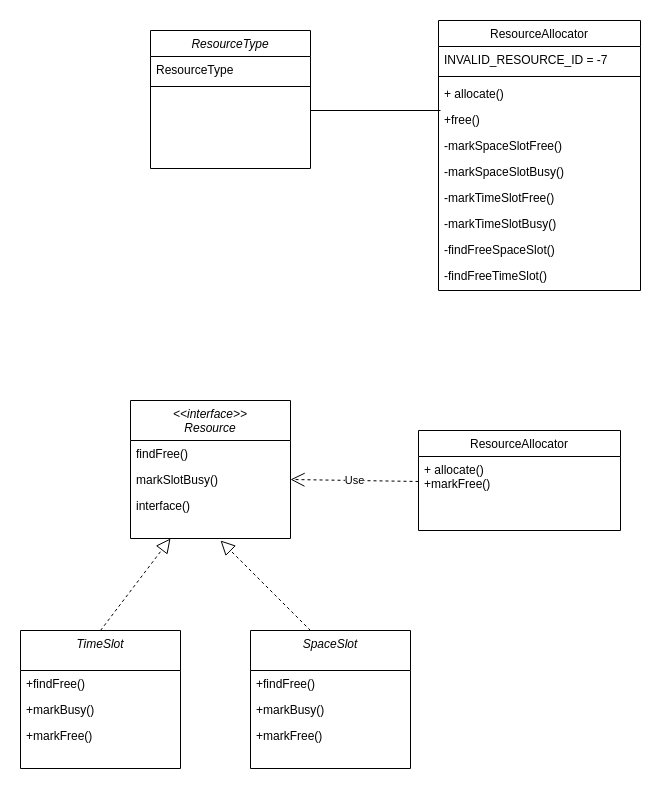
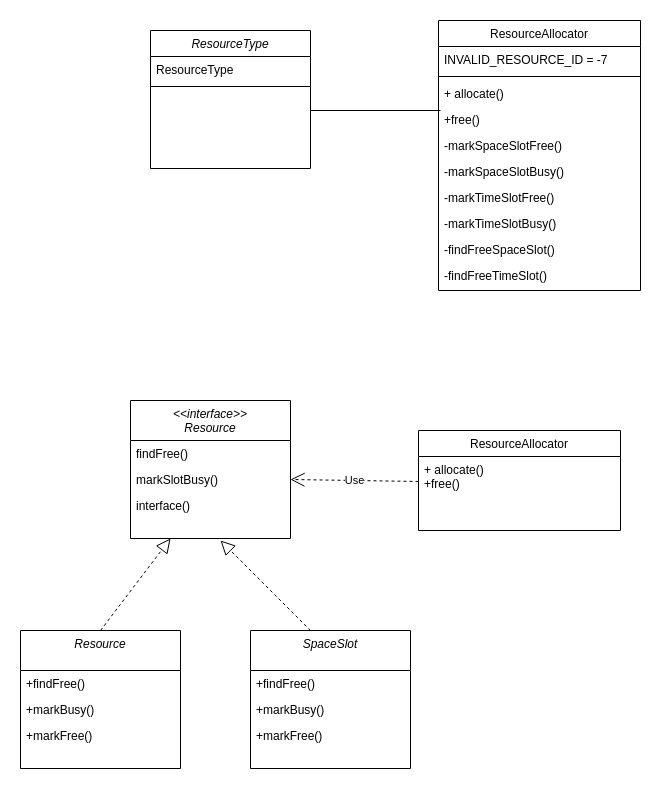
node "+ allocate() +markFree()": label "+ allocate() +markFree()" -> "+ allocate() +free()"
node "TimeSlot": label "TimeSlot" -> "Resource"
